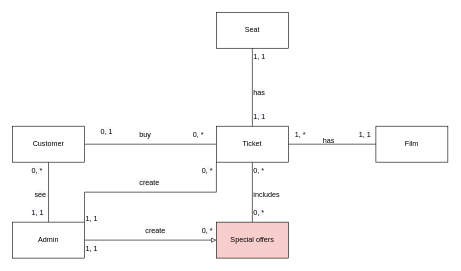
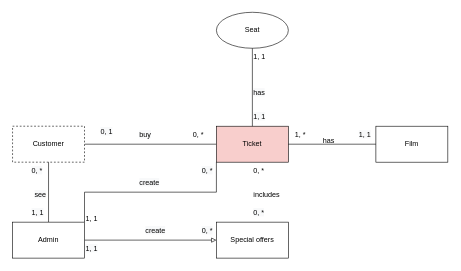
node "Seat": shape rectangle -> ellipse
node "Customer": style solid -> dashed
node "Ticket": fillcolor #ffffff -> #f8cecc
edge "Ticket" -- "Special offers": removed
node "Special offers": fillcolor #f8cecc -> #ffffff
